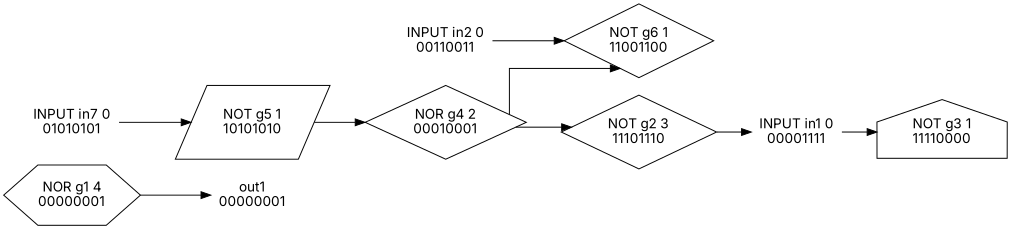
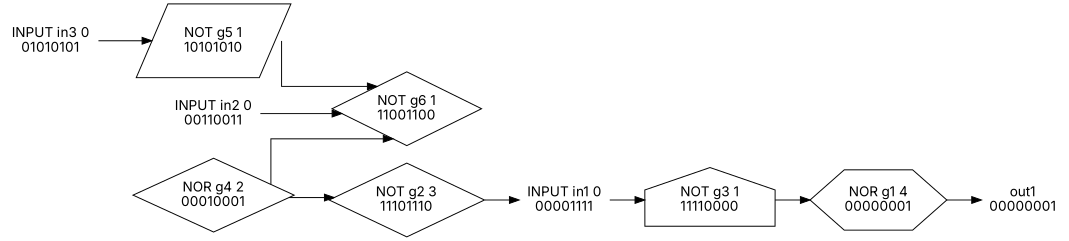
node "INPUT in7 0 01010101": label "INPUT in7 0 01010101" -> "INPUT in3 0 01010101"
edge "NOT g5 1 10101010" -> "NOR g4 2 00010001": now "NOT g5 1 10101010" -> "NOT g6 1 11001100"
edge "NOT g3 1 11110000" -> "NOR g1 4 00000001": added
